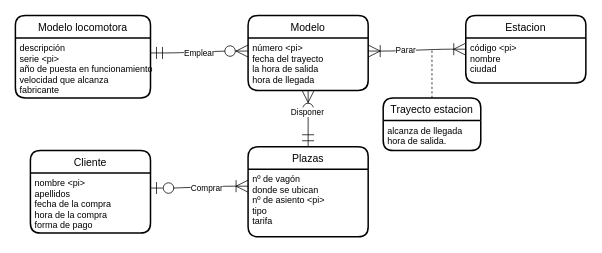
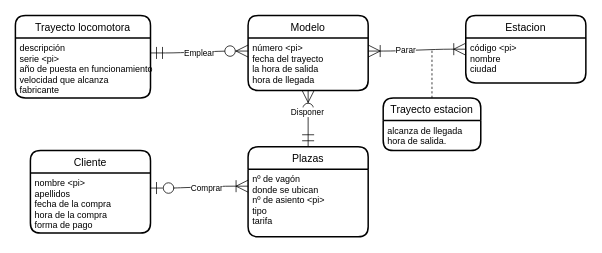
node "Modelo locomotora": label "Modelo locomotora" -> "Trayecto locomotora"
